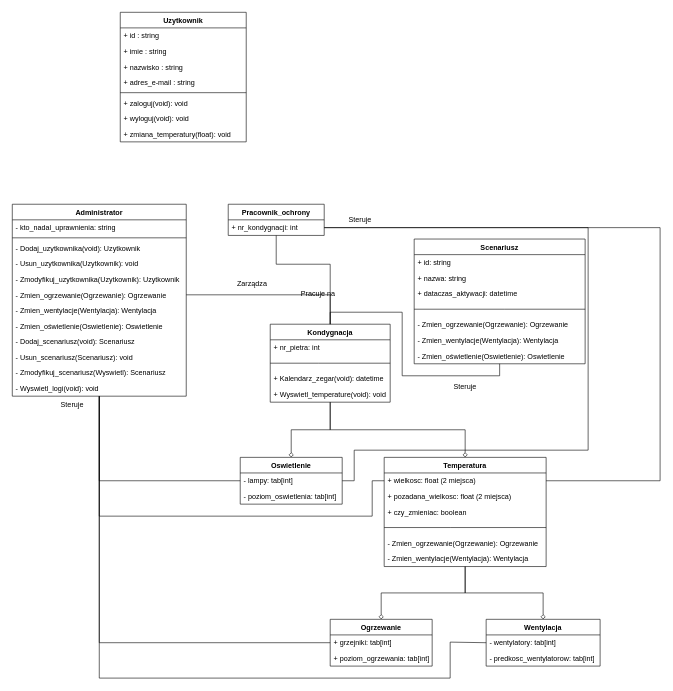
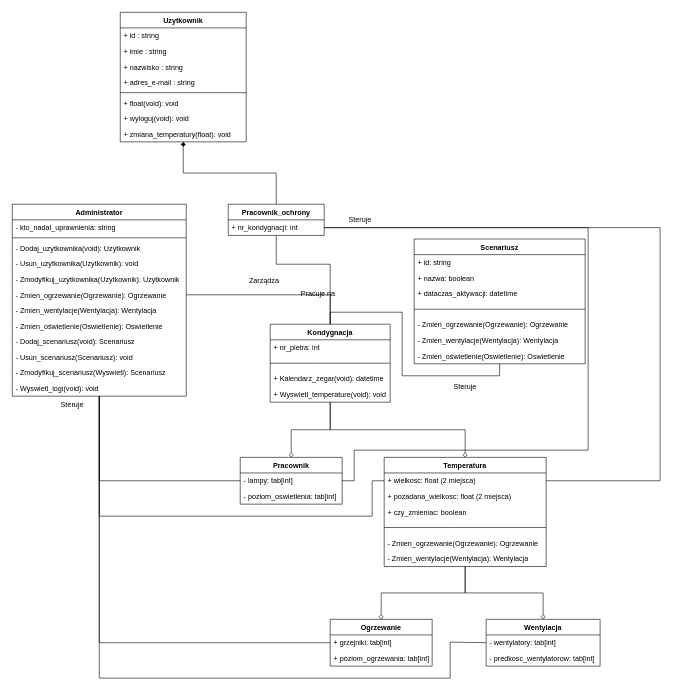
node "+ zaloguj(void): void": label "+ zaloguj(void): void" -> "+ float(void): void"
edge "Pracownik_ochrony" -> "Uzytkownik": added
node "+ nazwa: string": label "+ nazwa: string" -> "+ nazwa: boolean"
node "Zarządza": moved (252, 284) -> (264, 281)
node "Oswietlenie": label "Oswietlenie" -> "Pracownik"
